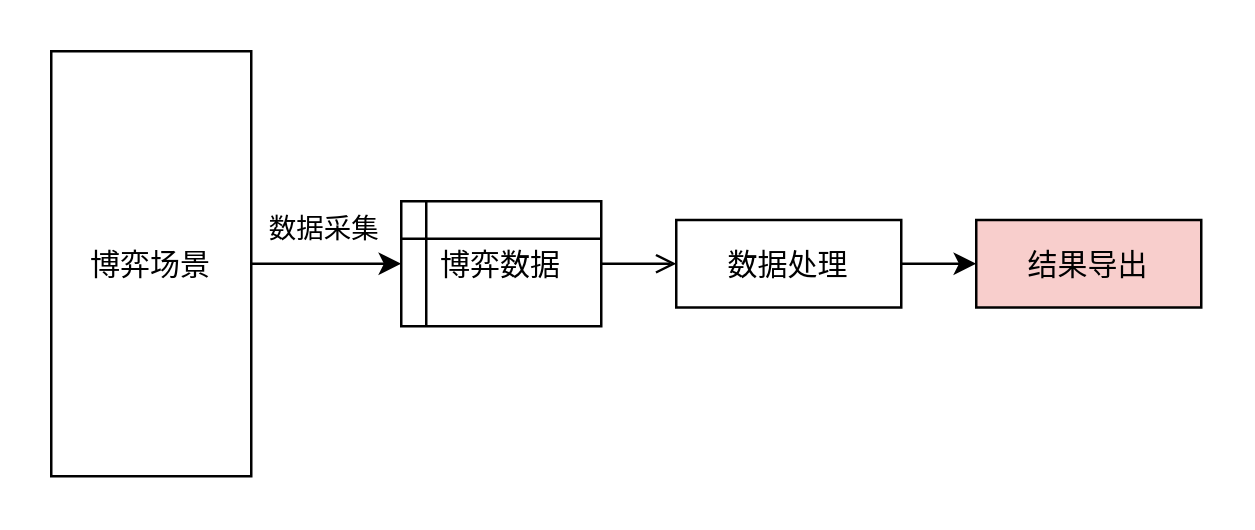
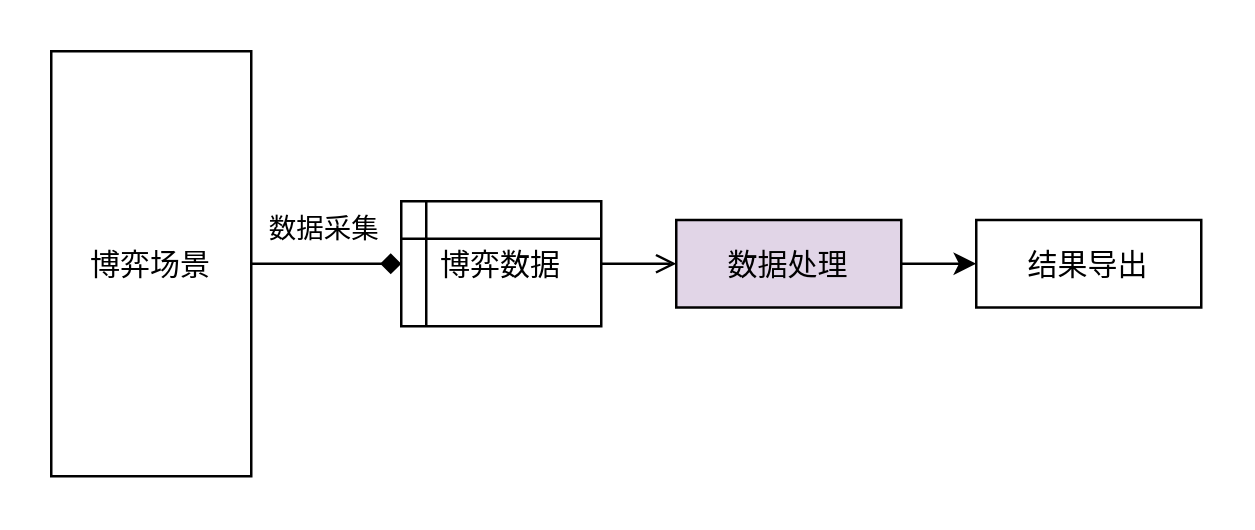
edge "博弈场景" -> "博弈数据": arrowhead classic -> diamond
node "数据处理": fillcolor #ffffff -> #e1d5e7
node "结果导出": fillcolor #f8cecc -> #ffffff
